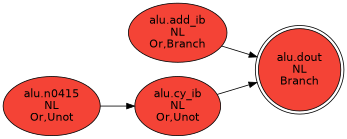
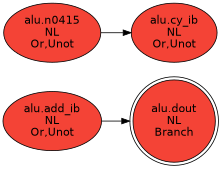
node "alu.add_ib NL Or,Branch": label "alu.add_ib NL Or,Branch" -> "alu.add_ib NL Or,Unot"
edge "alu.cy_ib NL Or,Unot" -> "alu.dout NL Branch": removed
